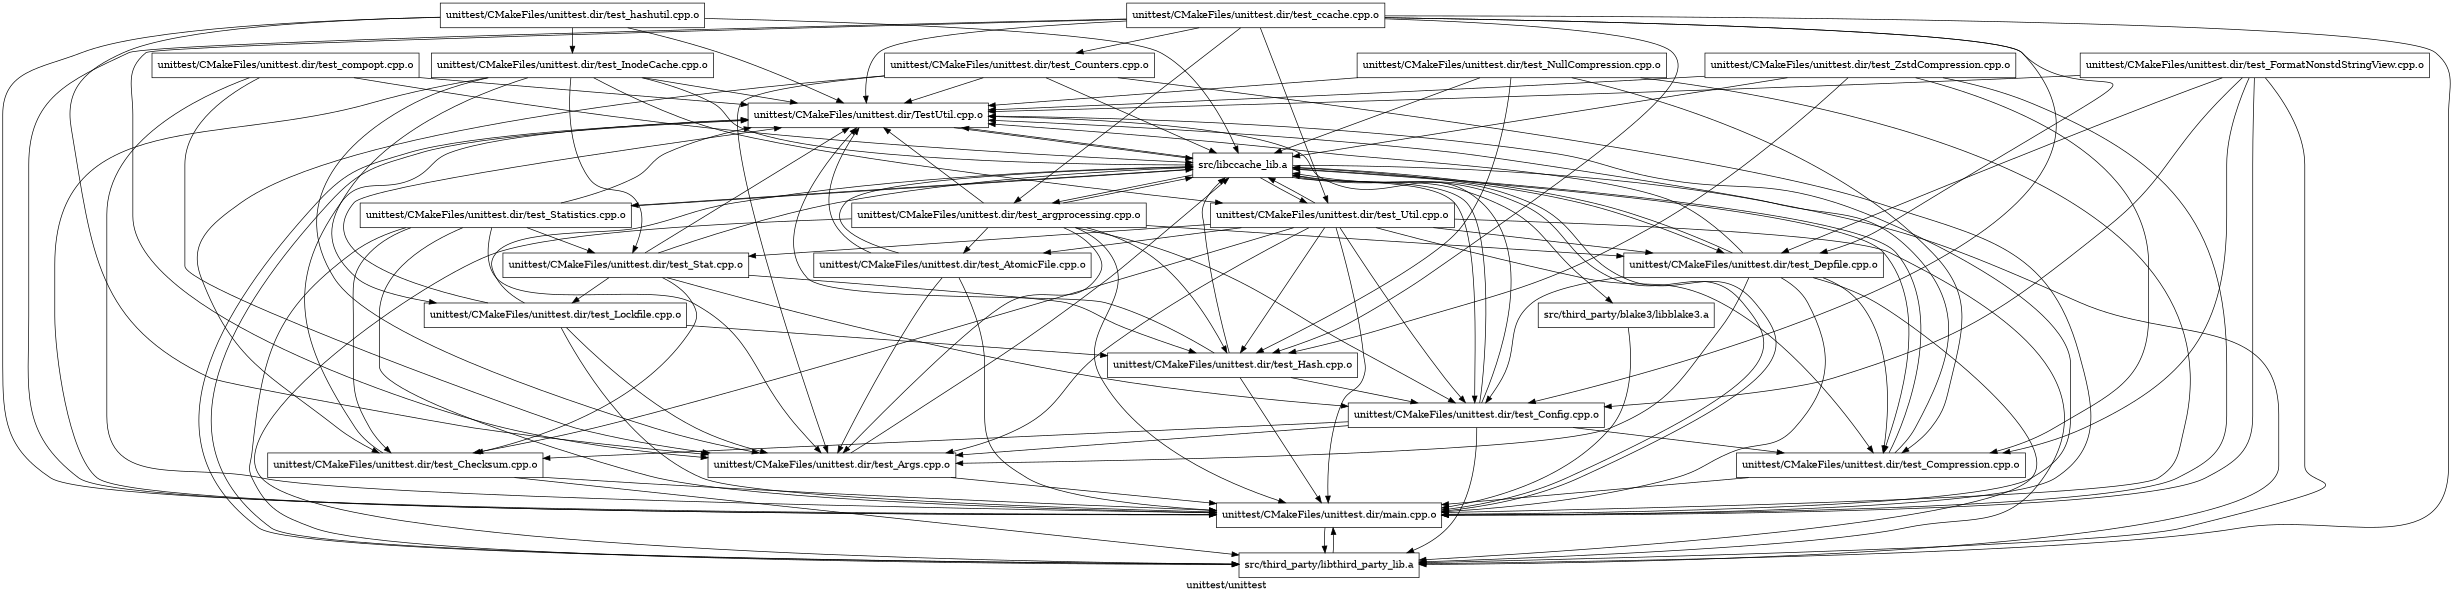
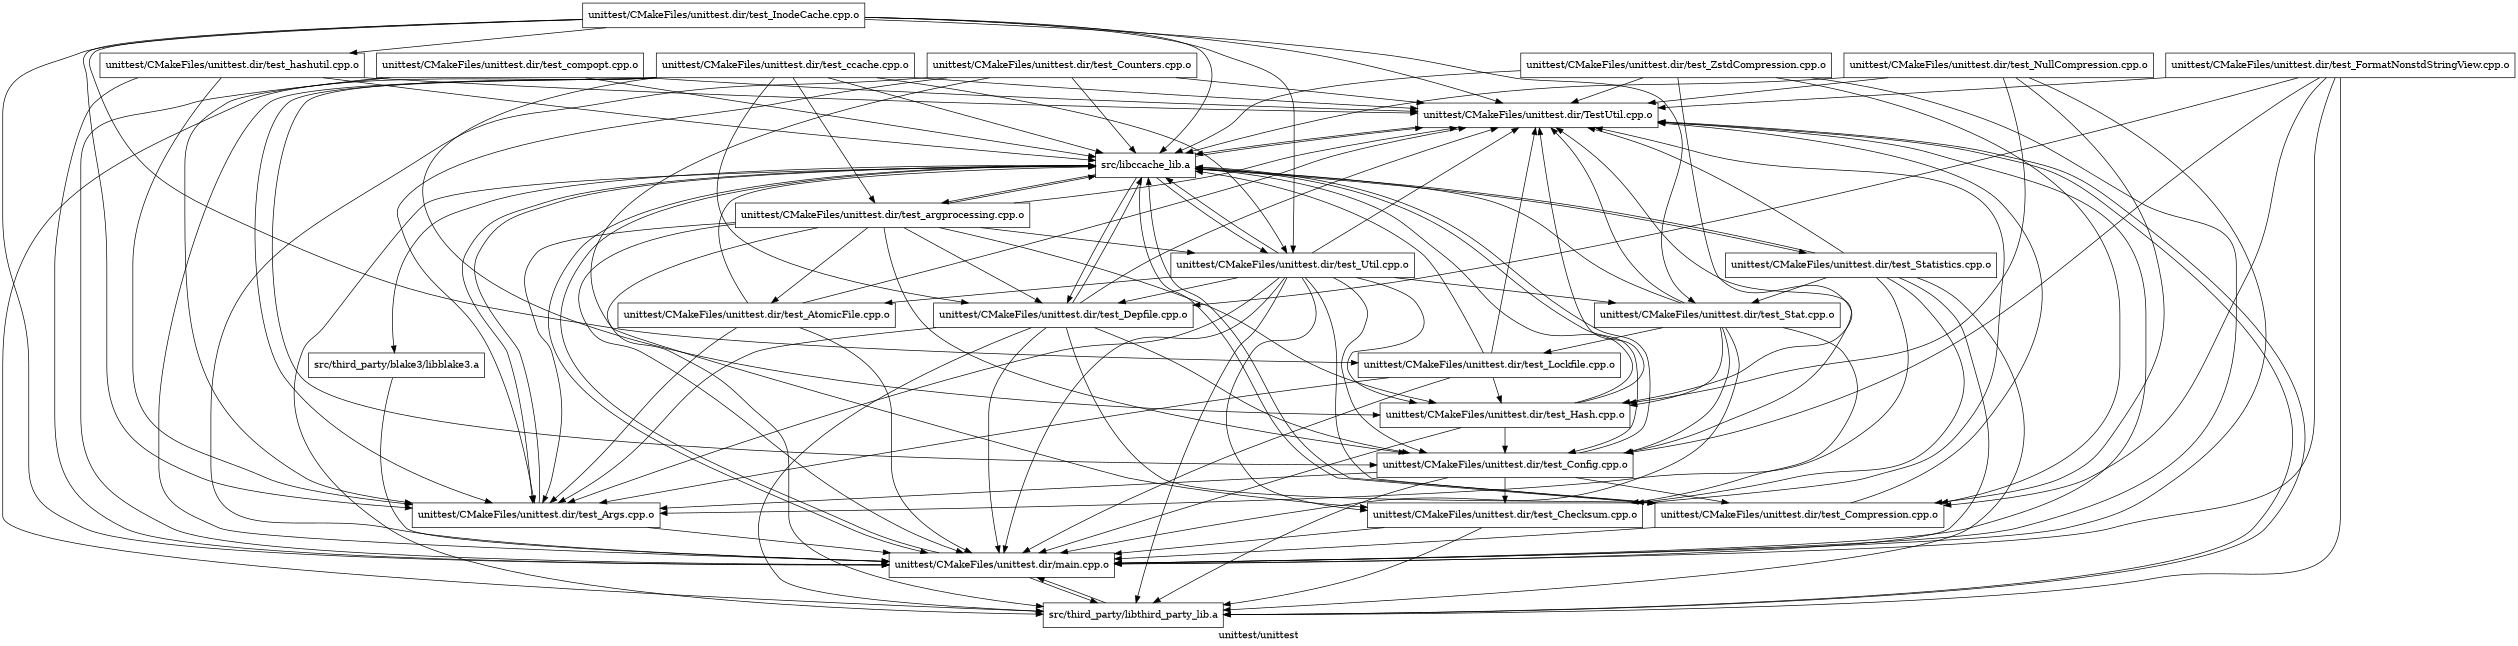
edge "unittest/CMakeFiles/unittest.dir/test_hashutil.cpp.o" -> "unittest/CMakeFiles/unittest.dir/test_InodeCache.cpp.o": reversed
edge "unittest/CMakeFiles/unittest.dir/test_ccache.cpp.o" -> "unittest/CMakeFiles/unittest.dir/test_Counters.cpp.o": now "unittest/CMakeFiles/unittest.dir/test_ccache.cpp.o" -> "src/libccache_lib.a"
edge "unittest/CMakeFiles/unittest.dir/test_Util.cpp.o" -> "unittest/CMakeFiles/unittest.dir/TestUtil.cpp.o": added
edge "src/libccache_lib.a" -> "unittest/CMakeFiles/unittest.dir/test_Args.cpp.o": added
edge "unittest/CMakeFiles/unittest.dir/test_argprocessing.cpp.o" -> "unittest/CMakeFiles/unittest.dir/test_Util.cpp.o": added
edge "unittest/CMakeFiles/unittest.dir/test_Stat.cpp.o" -> "unittest/CMakeFiles/unittest.dir/main.cpp.o": added
